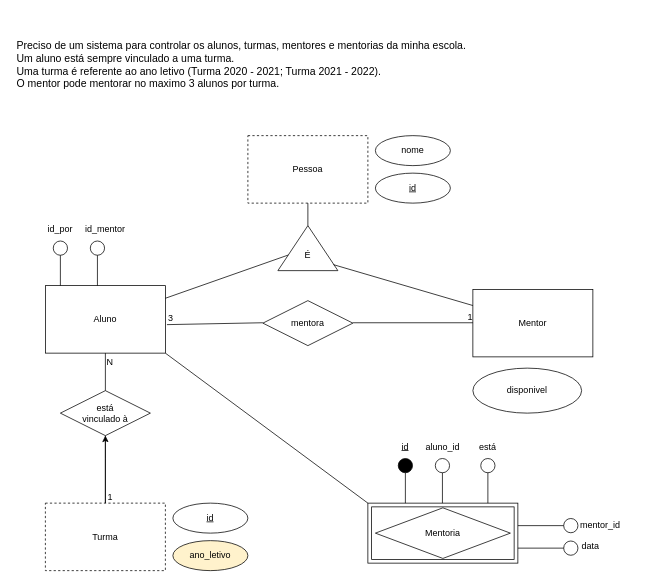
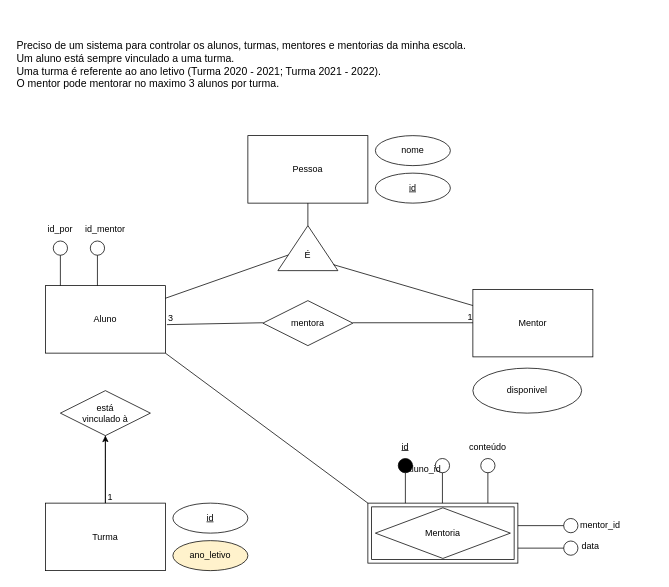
node "Pessoa": style dashed -> solid
edge "Aluno" -- "está vinculado à": removed, label "N"
node "aluno_id": moved (443, 447) -> (424, 469)
node "está": label "está" -> "conteúdo"
node "Turma": style dashed -> solid
